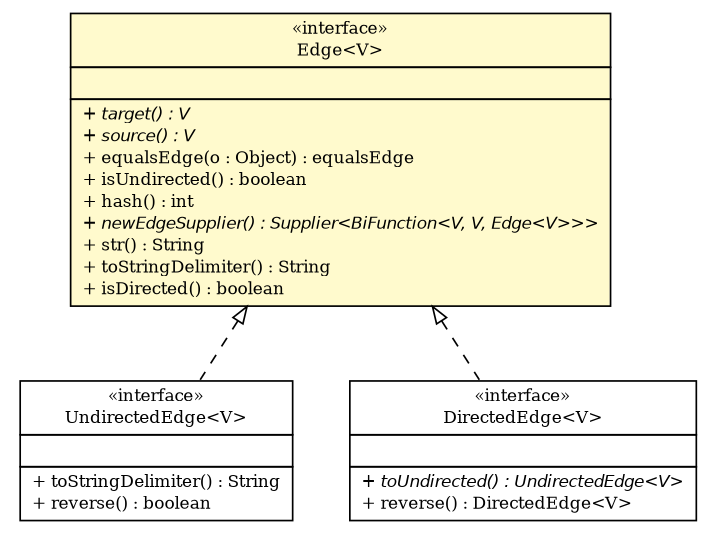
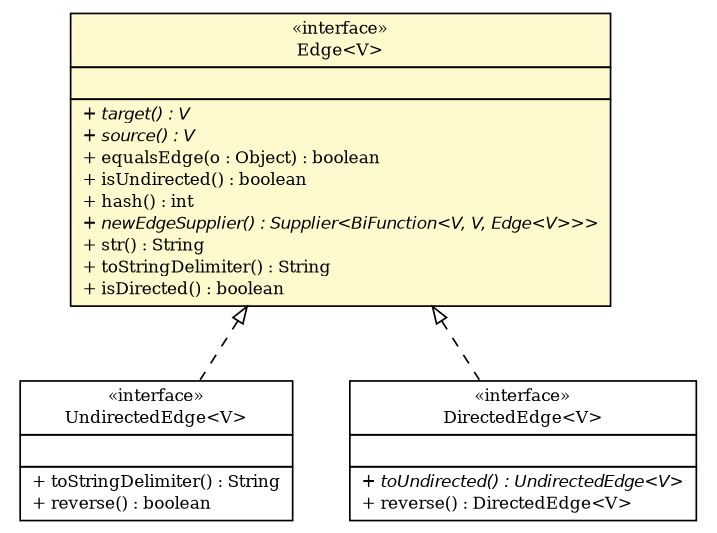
node "Edge<V>": text "+ equalsEdge(o : Object) : equalsEdge" -> "+ equalsEdge(o : Object) : boolean"
